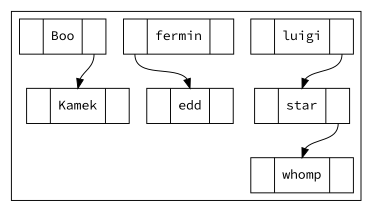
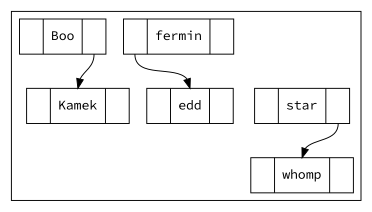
node "luigi": removed
